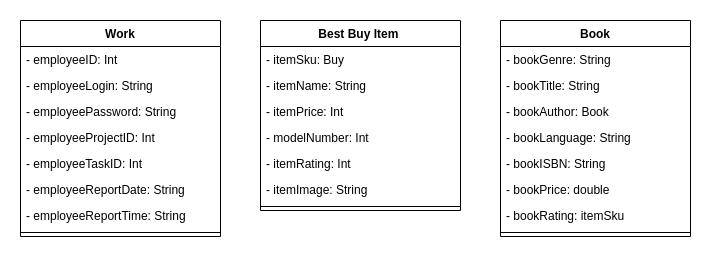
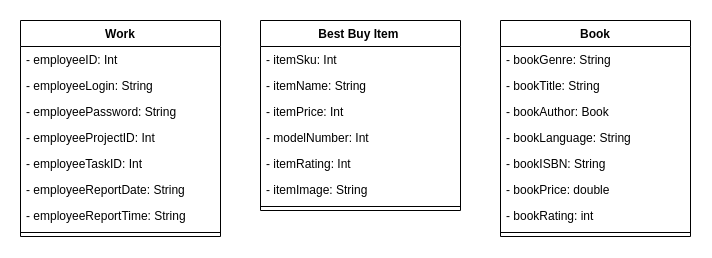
node "- itemSku: Buy": label "- itemSku: Buy" -> "- itemSku: Int"
node "- bookRating: itemSku": label "- bookRating: itemSku" -> "- bookRating: int"
